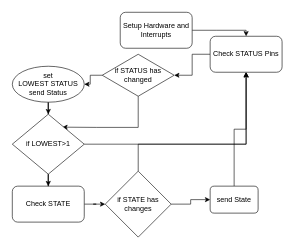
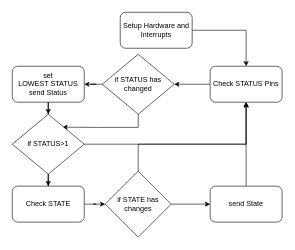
node "Check STATUS Pins": moved (246, 54) -> (246, 84)
node "if STATUS has changed": size 72x42 -> 72x60
node "set LOWEST STATUS send Status": shape ellipse -> rounded rectangle
node "if LOWEST>1": label "if LOWEST>1" -> "if STATUS>1"
node "send State": size 48x27 -> 72x36
